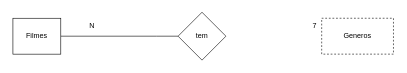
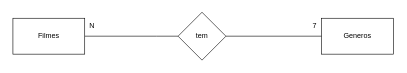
node "Filmes": size 48x36 -> 72x36
edge "tem" -- "Generos": added
node "Generos": style dashed -> solid
